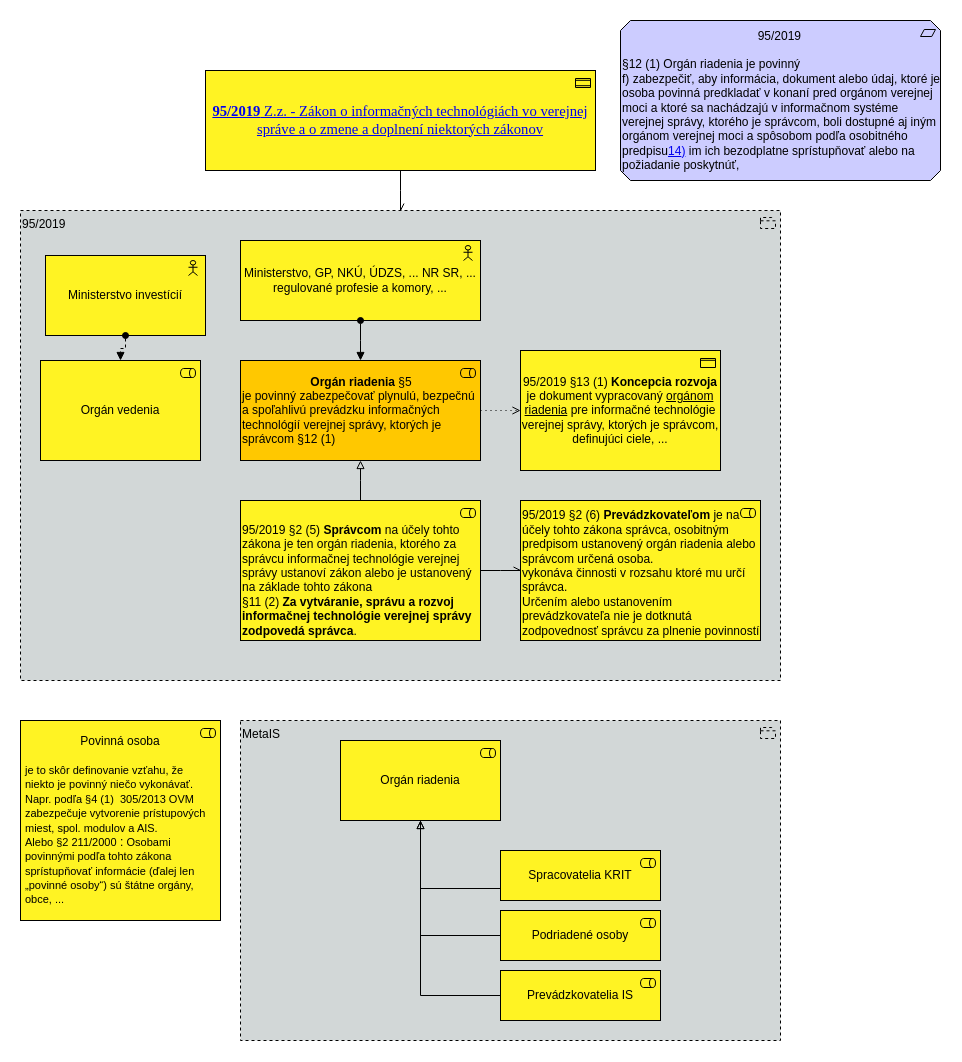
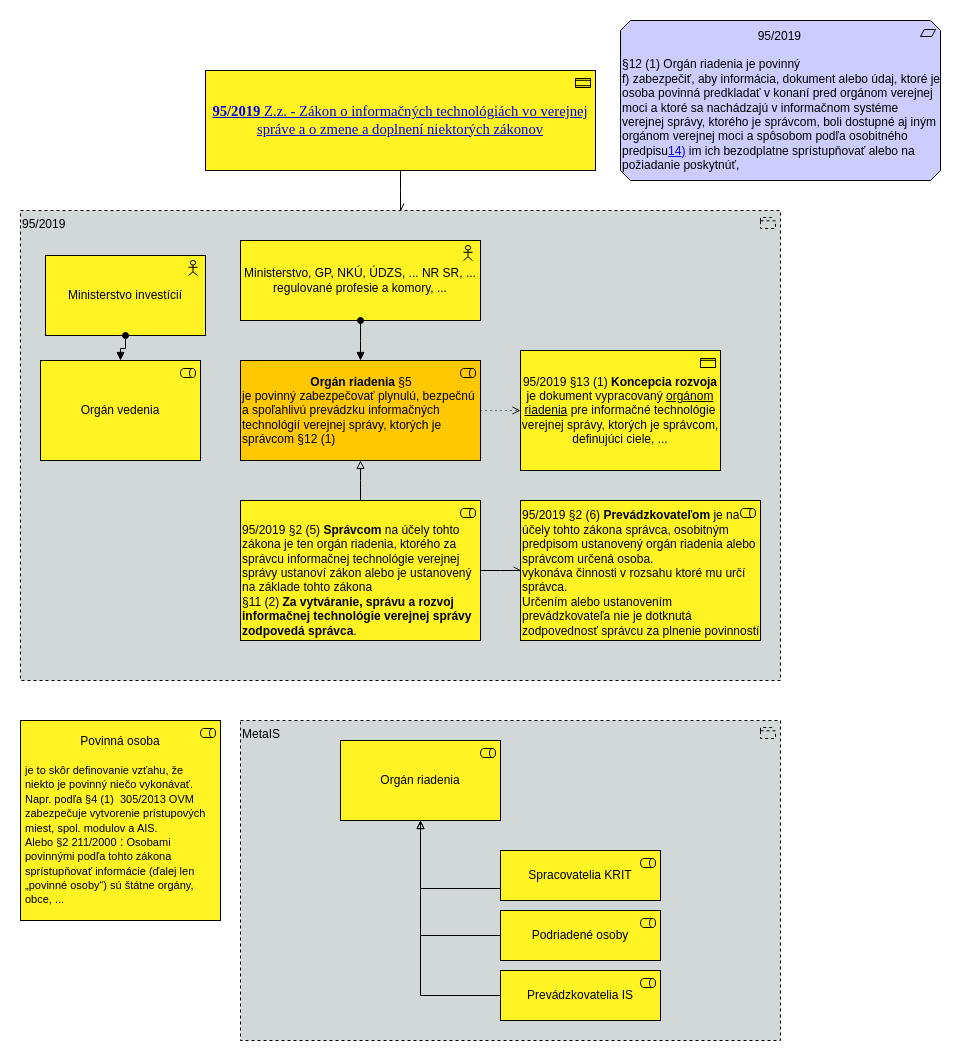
edge "Ministerstvo investícií" -- "Orgán vedenia": style dashed -> solid
